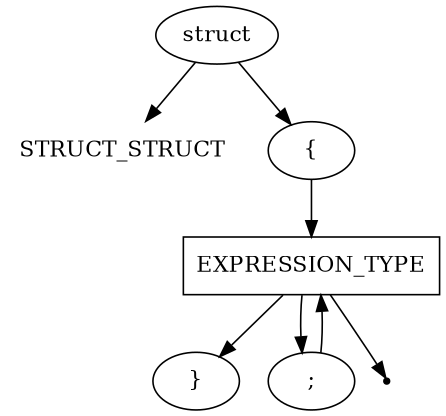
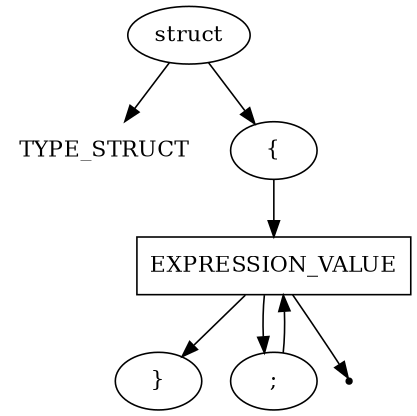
node "STRUCT_STRUCT": label "STRUCT_STRUCT" -> "TYPE_STRUCT"
node "EXPRESSION_TYPE": label "EXPRESSION_TYPE" -> "EXPRESSION_VALUE"
